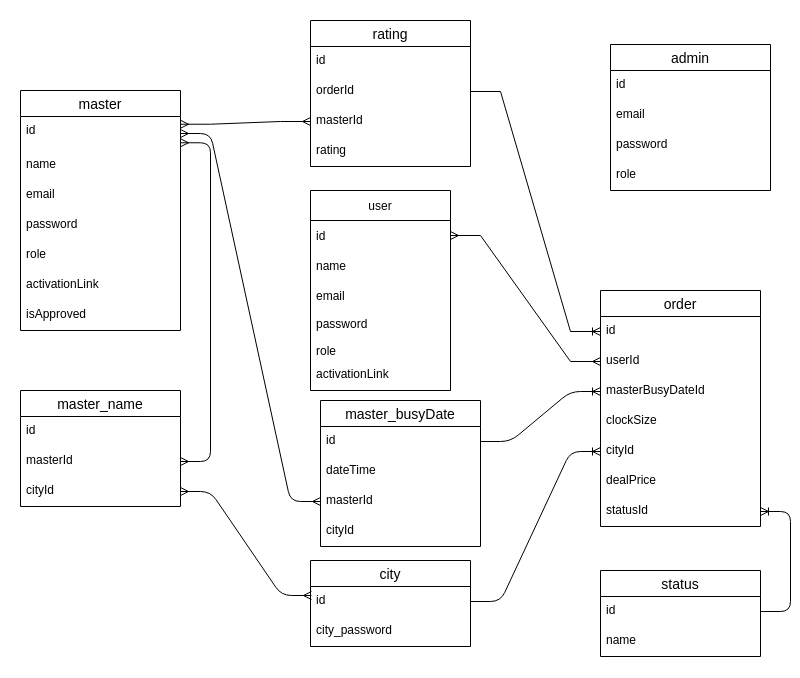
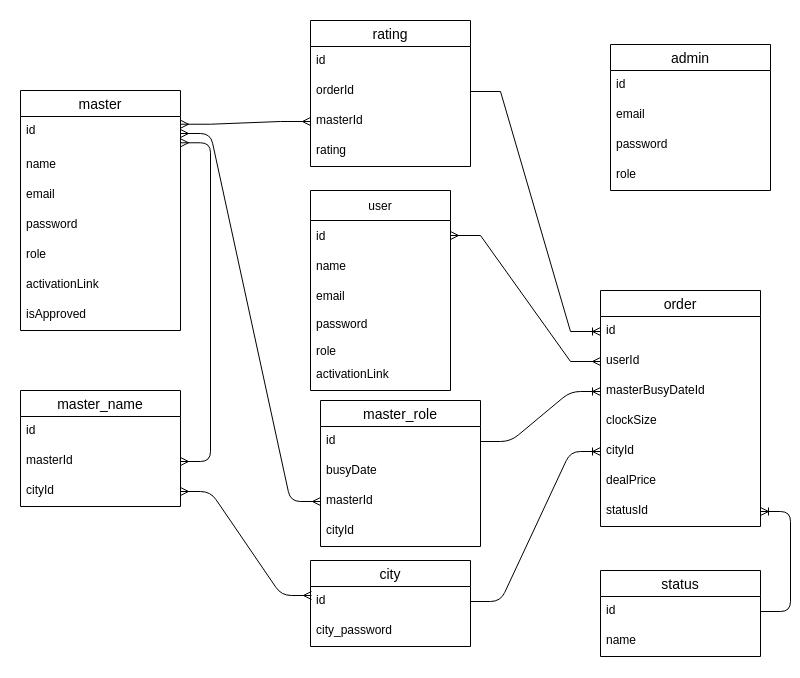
node "master_busyDate": label "master_busyDate" -> "master_role"
node "dateTime": label "dateTime" -> "busyDate"
